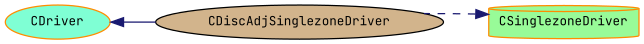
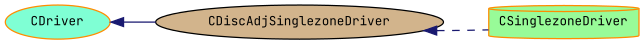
edge "CDiscAdjSinglezoneDriver" -> "CSinglezoneDriver": reversed
